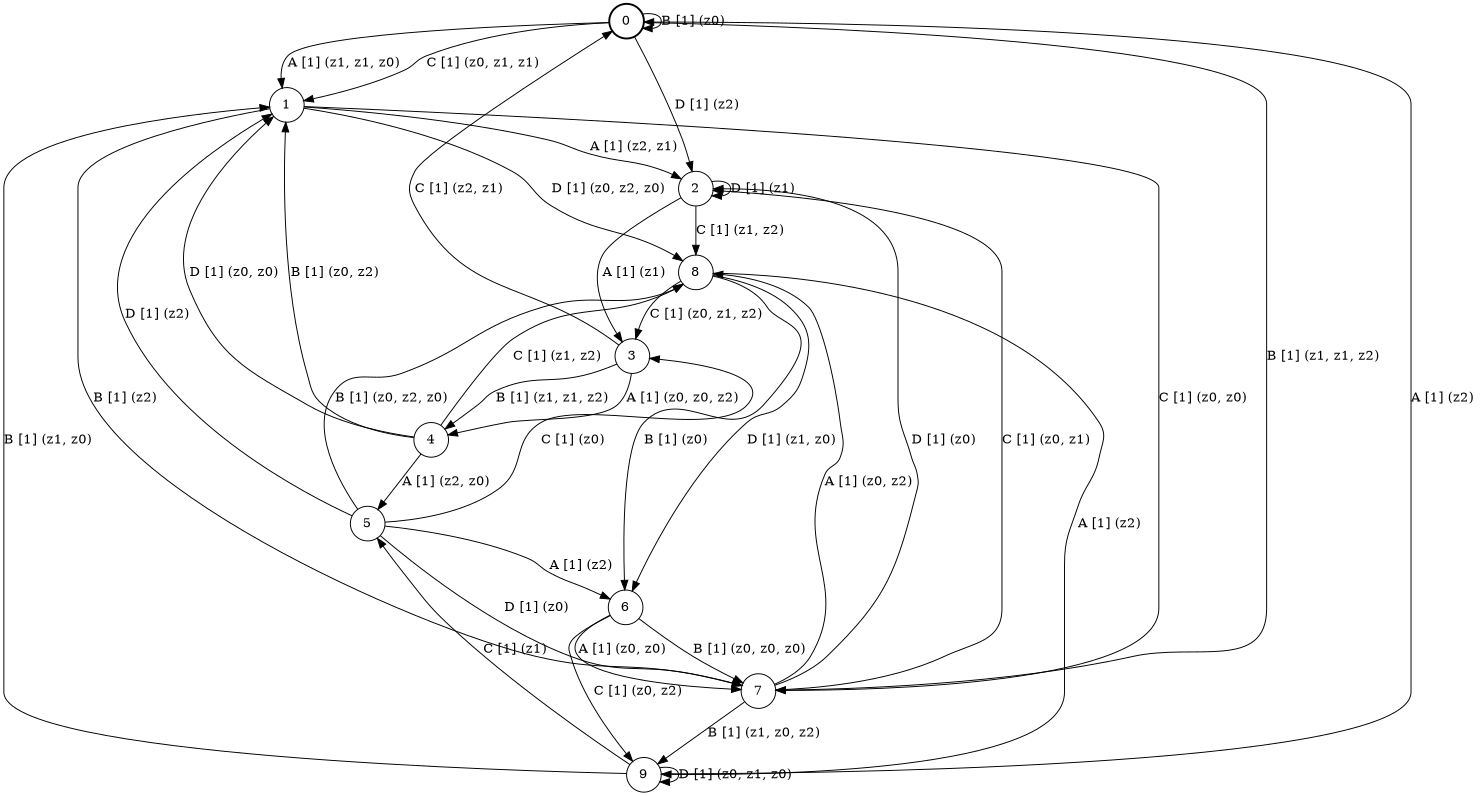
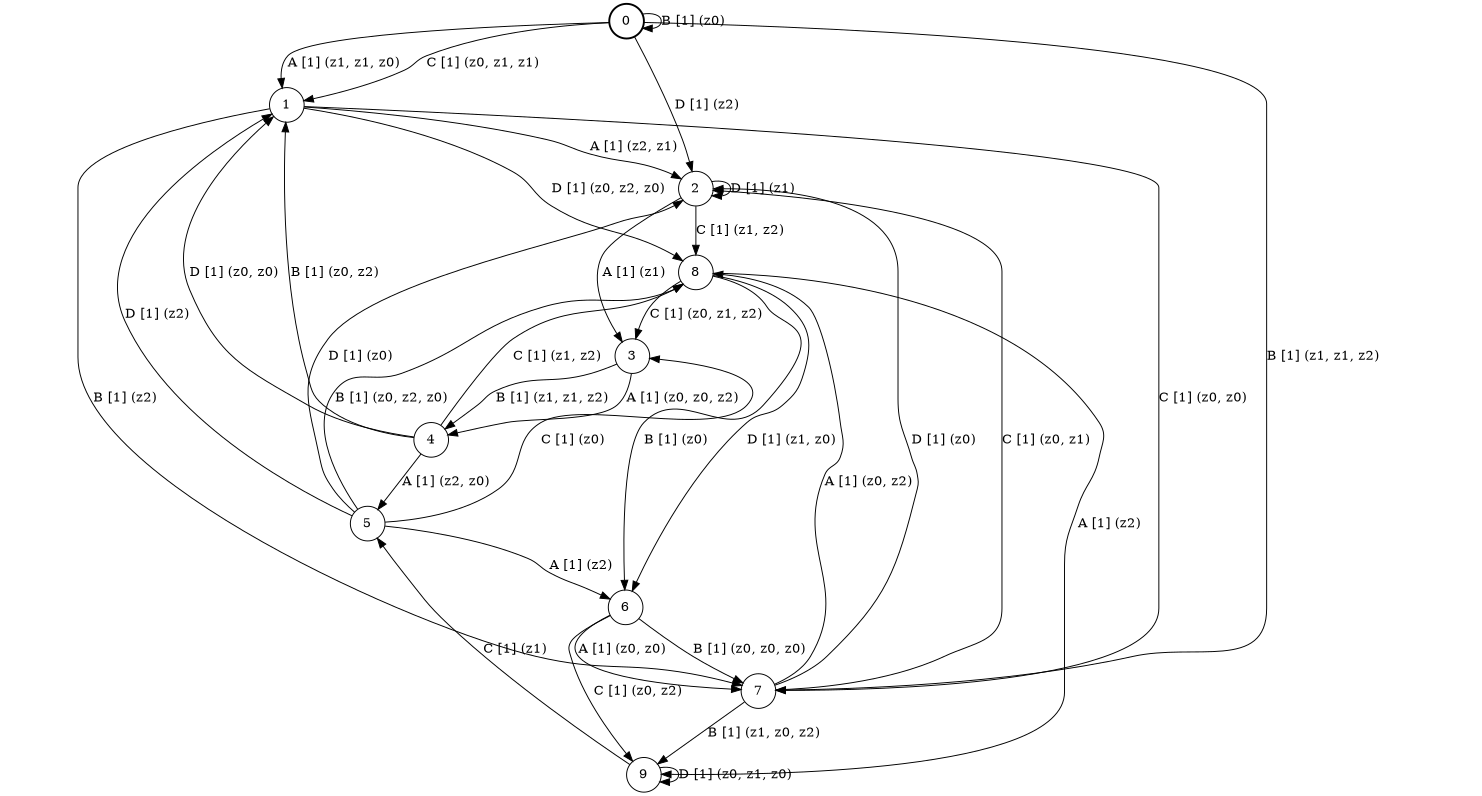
edge "3" -> "0": removed, label "C [1] (z2, z1)"
edge "9" -> "0": removed, label "A [1] (z2)"
edge "9" -> "1": removed, label "B [1] (z1, z0)"
edge "5" -> "7": now "5" -> "2"
